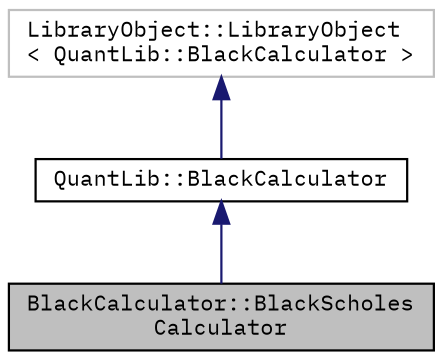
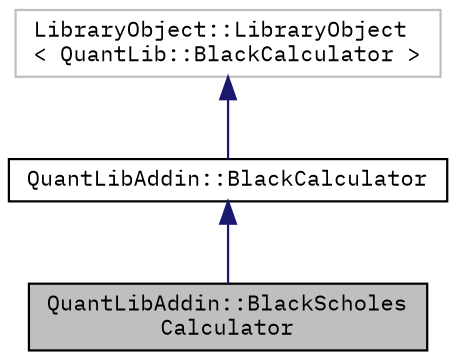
node "QuantLib::BlackCalculator": label "QuantLib::BlackCalculator" -> "QuantLibAddin::BlackCalculator"
node "BlackCalculator::BlackScholes Calculator": label "BlackCalculator::BlackScholes Calculator" -> "QuantLibAddin::BlackScholes Calculator"
